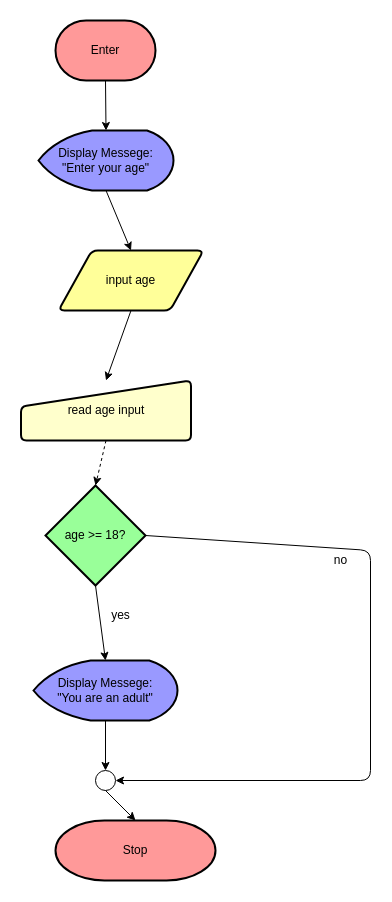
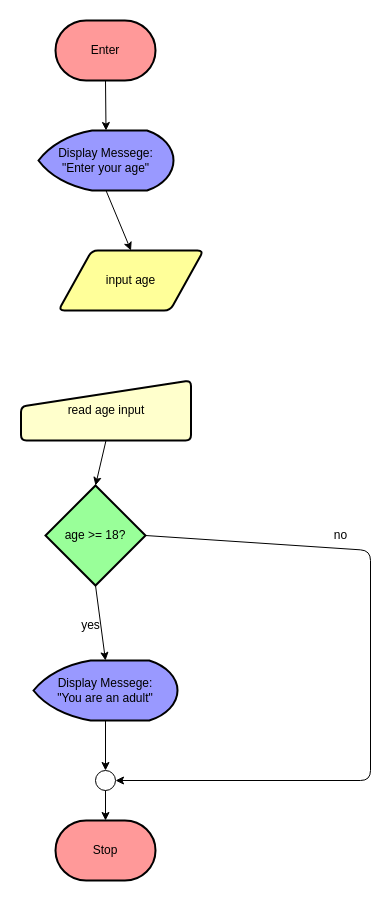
edge "input age" -> "read age input": removed
edge "read age input" -> "age >= 18?": style dashed -> solid
node "no": moved (341, 561) -> (341, 536)
node "yes": moved (121, 616) -> (91, 626)
node "Stop": size 160x60 -> 100x60
